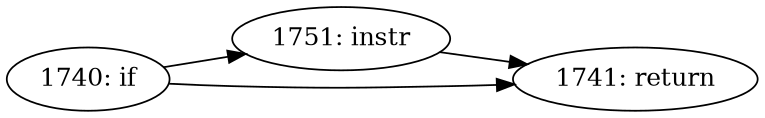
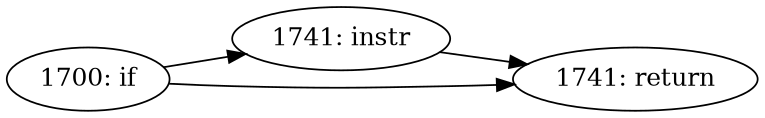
node "1751: instr": label "1751: instr" -> "1741: instr"
node "1740: if": label "1740: if" -> "1700: if"
